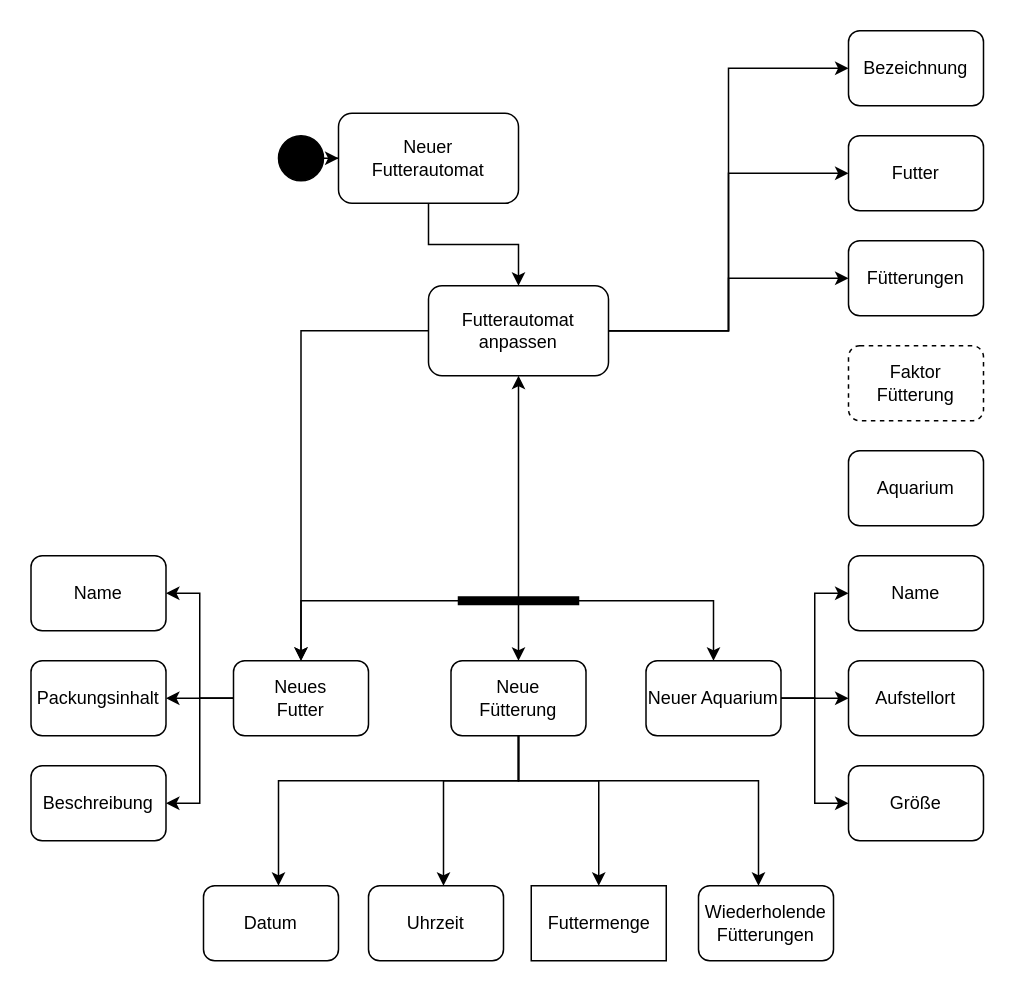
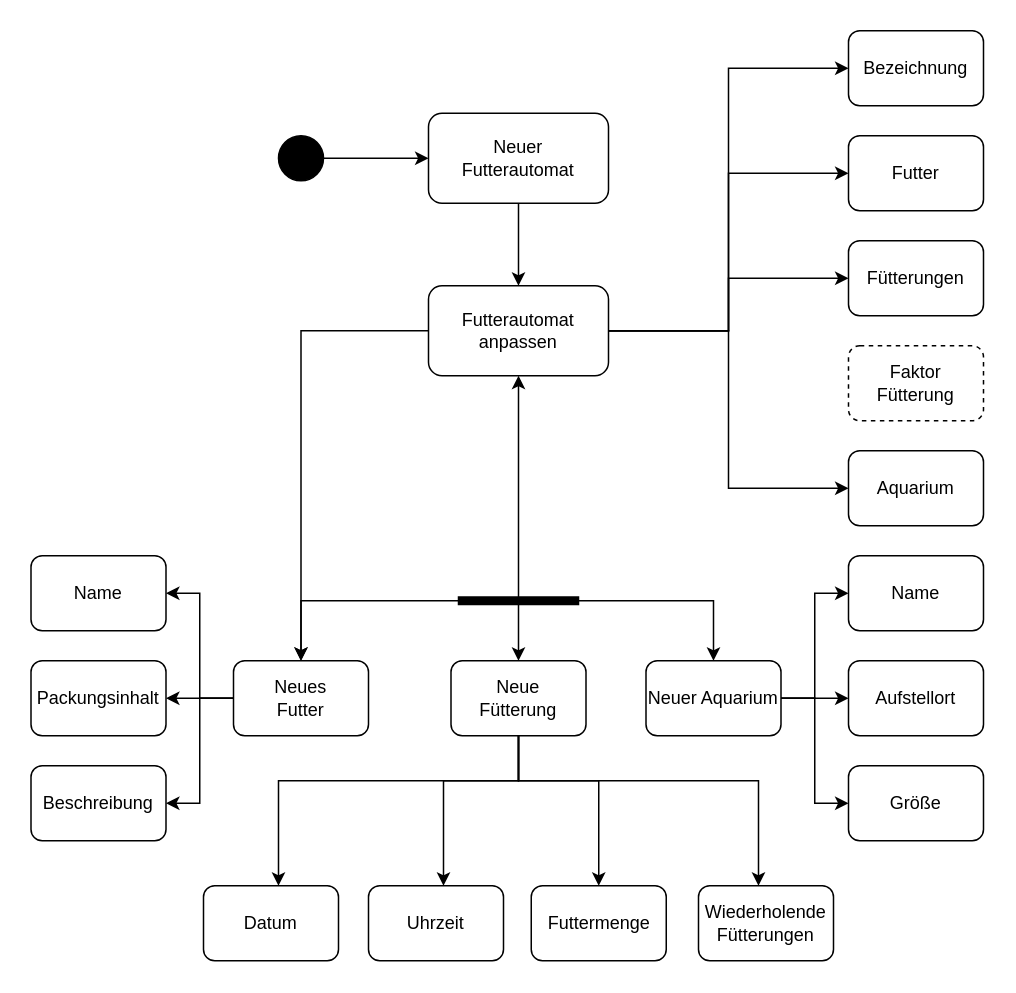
node "Neuer Futterautomat": moved (428, 158) -> (518, 158)
edge "Futterautomat anpassen" -> "Aquarium": added
node "Futtermenge": shape rectangle -> rounded rectangle
